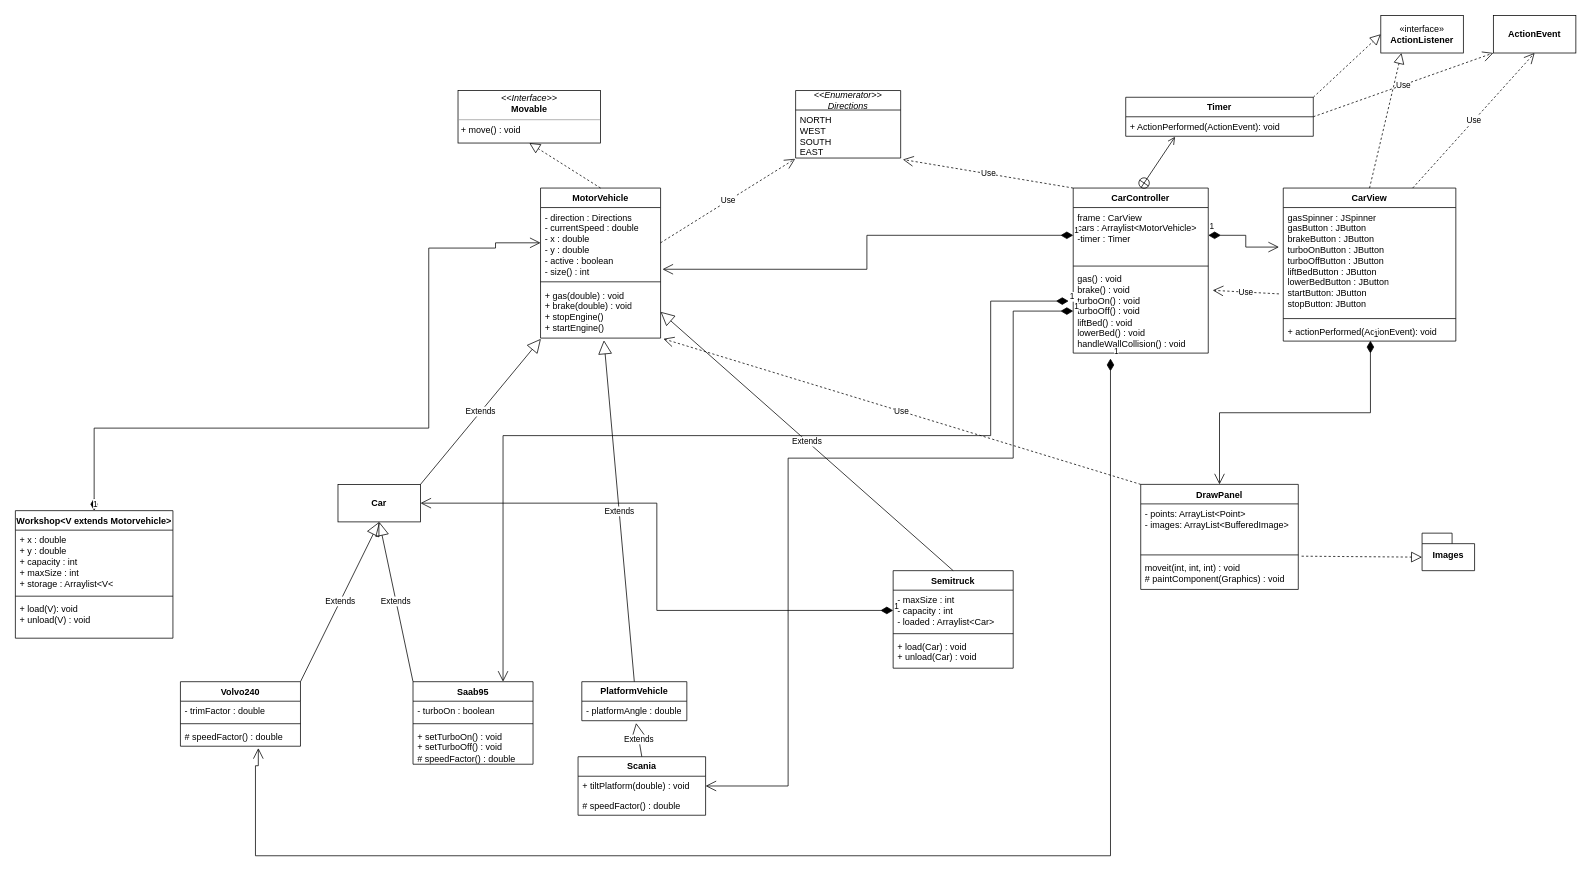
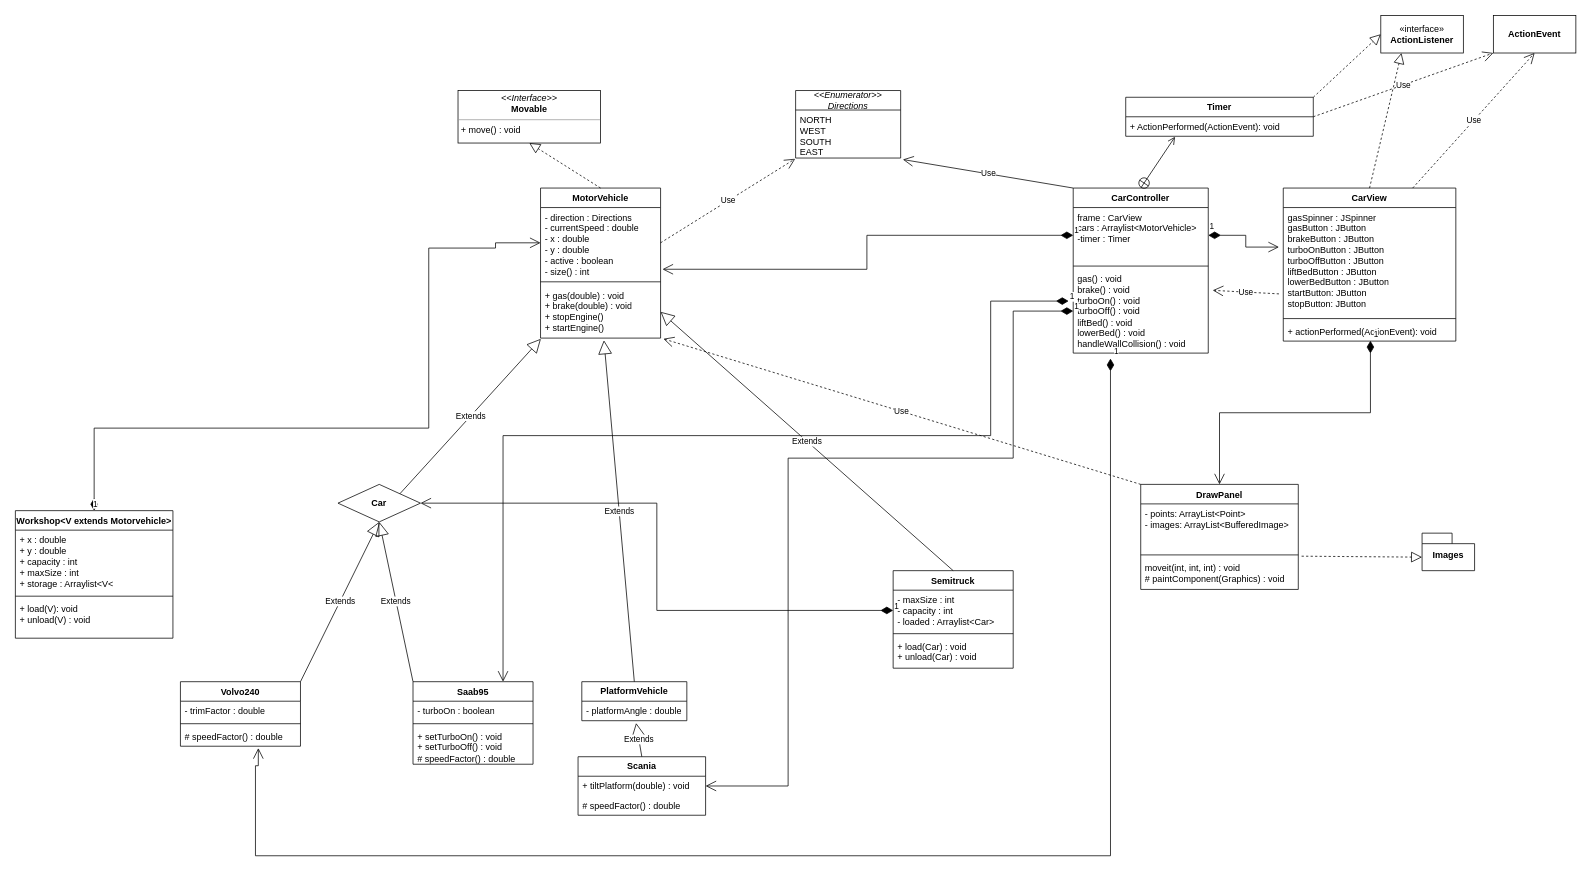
edge "CarController" -> "NORTH WEST SOUTH EAST": style dashed -> solid
node "Car": shape rectangle -> diamond
